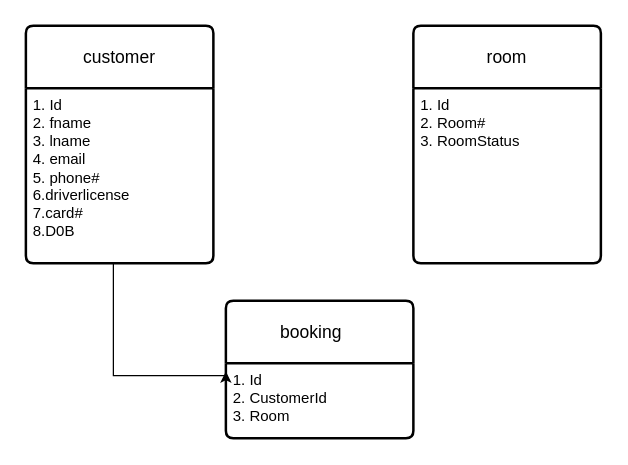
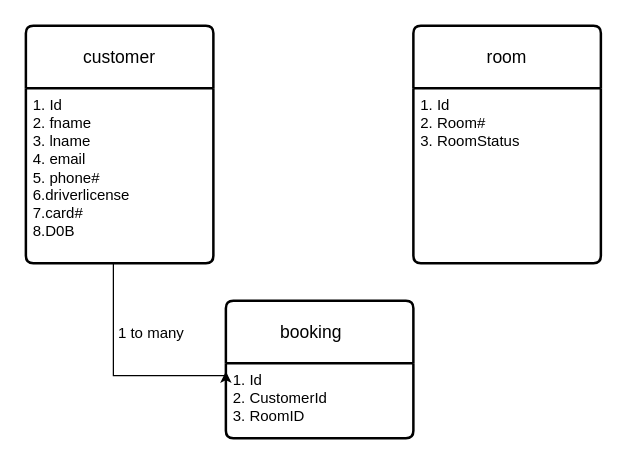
node "1 to many": added
node "1. Id 2. CustomerId 3. Room": label "1. Id 2. CustomerId 3. Room" -> "1. Id 2. CustomerId 3. RoomID"
